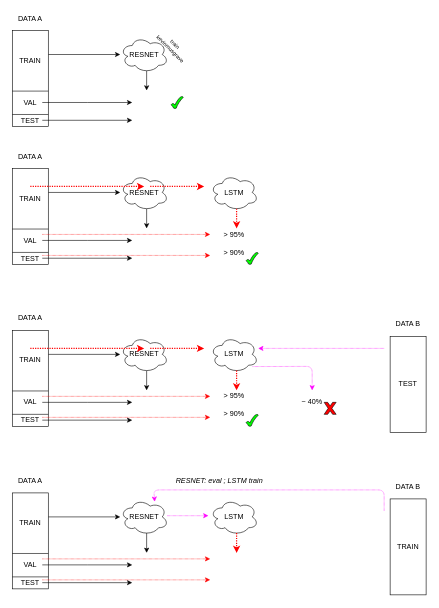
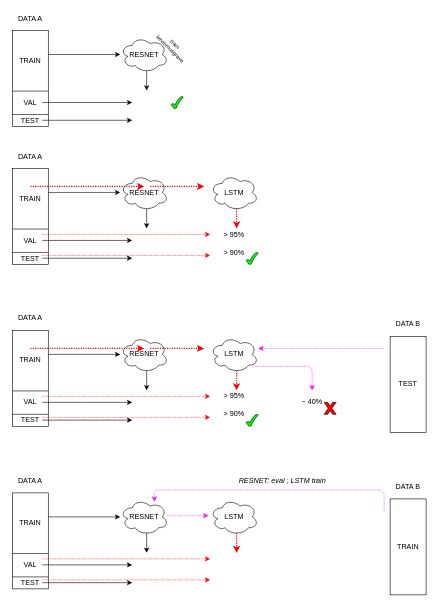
node "RESNET: eval ; LSTM train": moved (220, 481) -> (283, 481)
